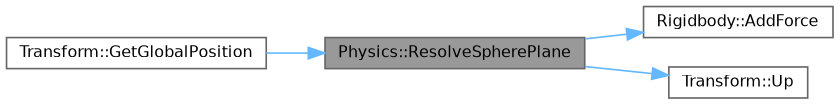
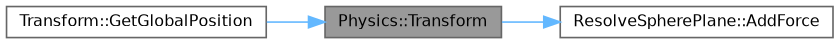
node "Rigidbody::AddForce": label "Rigidbody::AddForce" -> "ResolveSpherePlane::AddForce"
node "Physics::ResolveSpherePlane": label "Physics::ResolveSpherePlane" -> "Physics::Transform"
node "Transform::Up": removed
